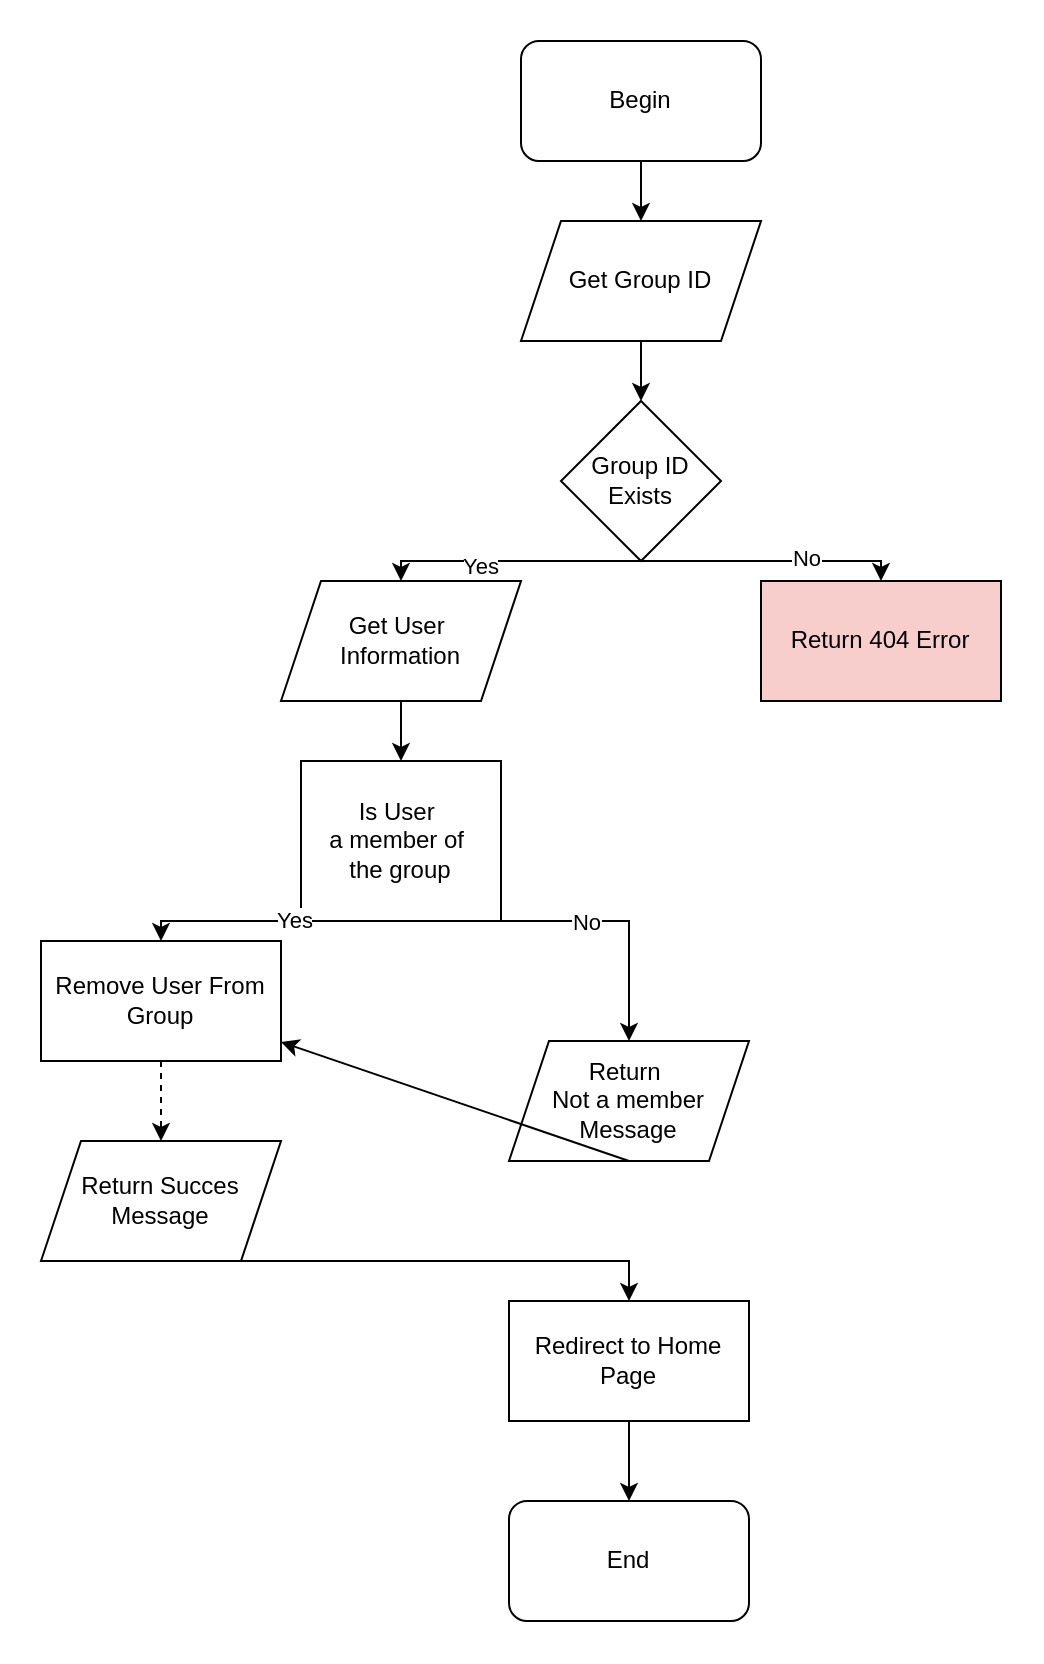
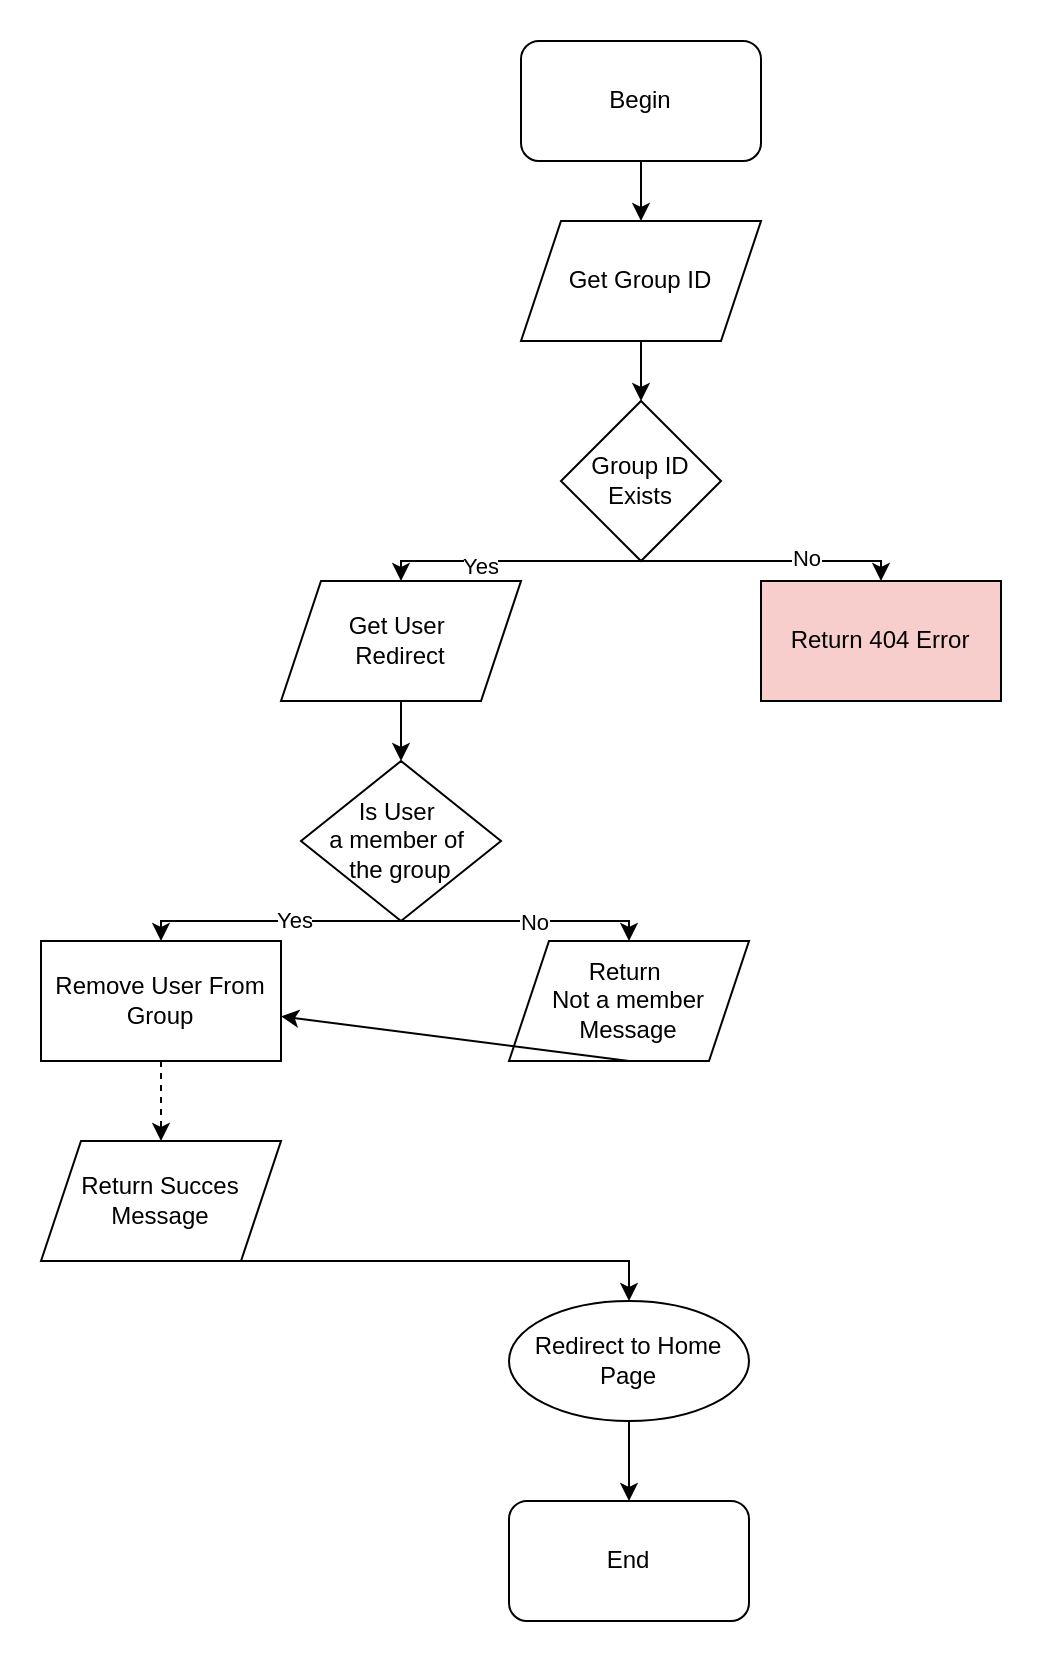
node "Get User Information": label "Get User Information" -> "Get User Redirect"
node "Is User a member of the group": shape rectangle -> diamond
node "Return Not a member Message": moved (629, 1101) -> (629, 1001)
node "Redirect to Home Page": shape rectangle -> ellipse
